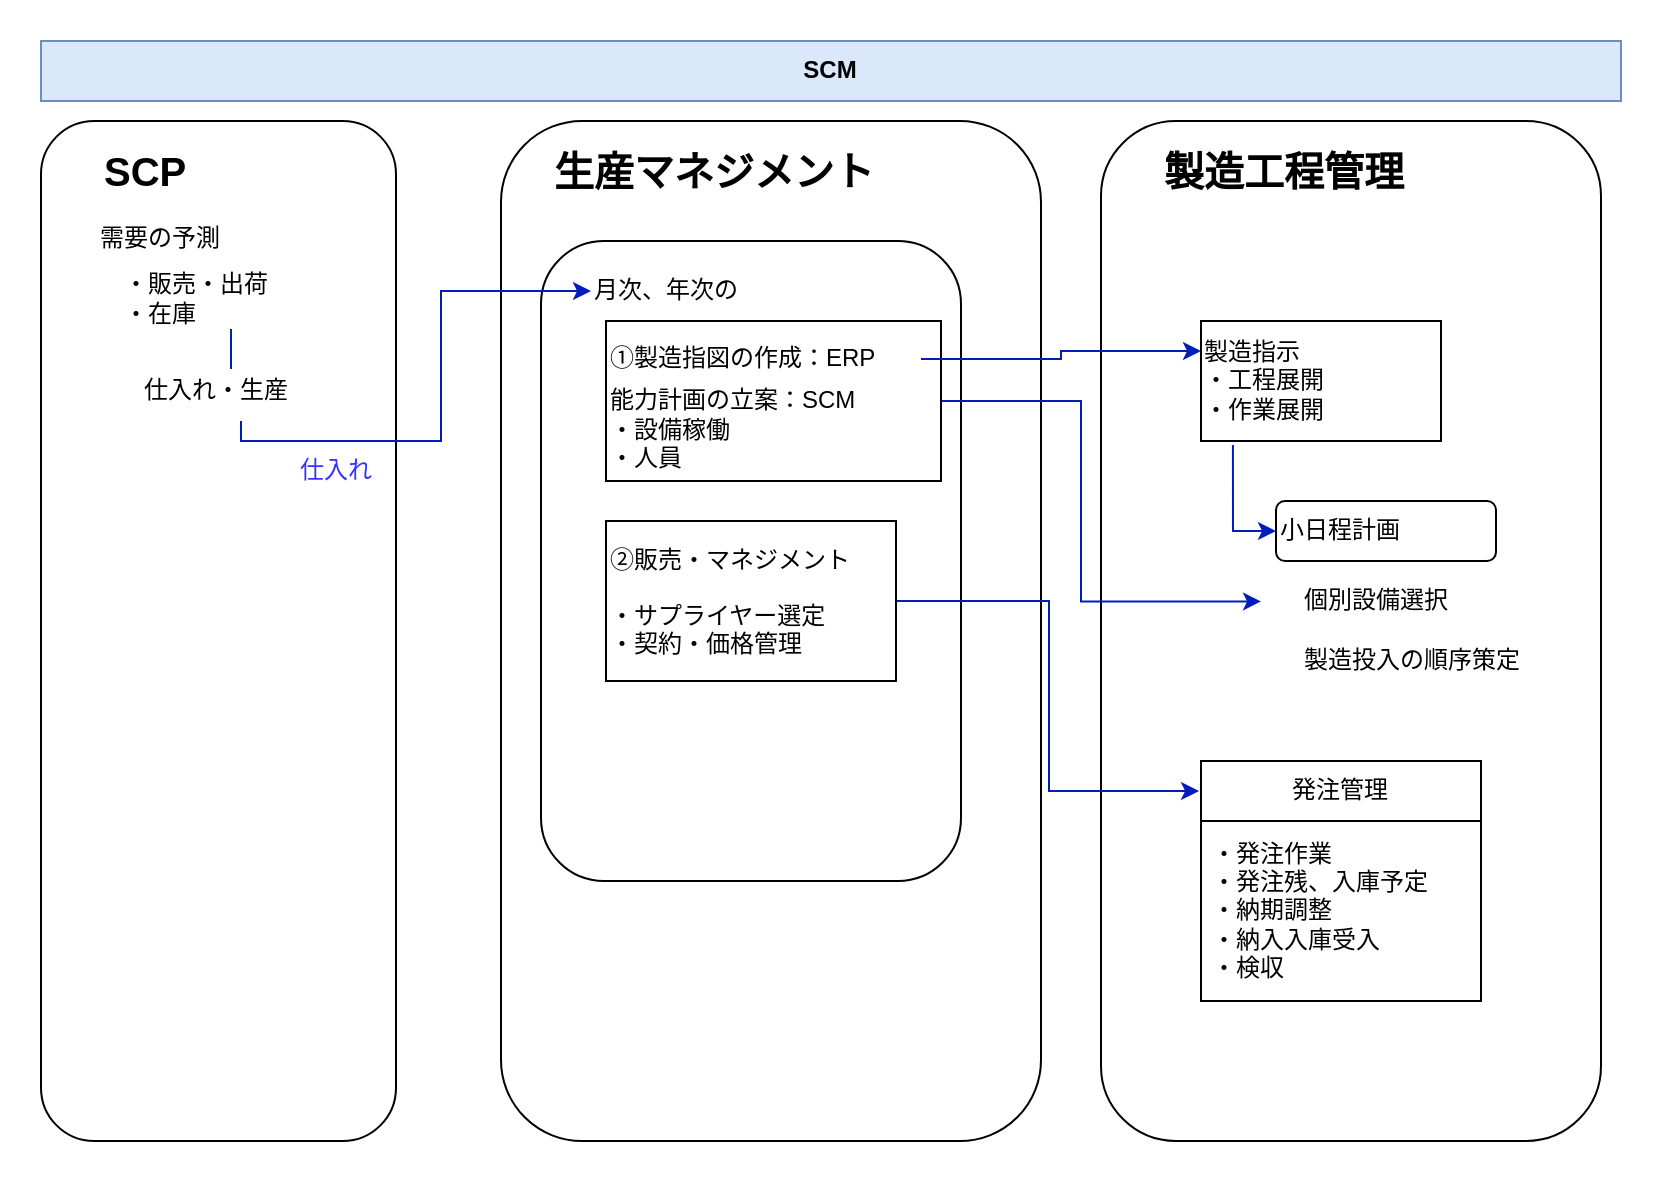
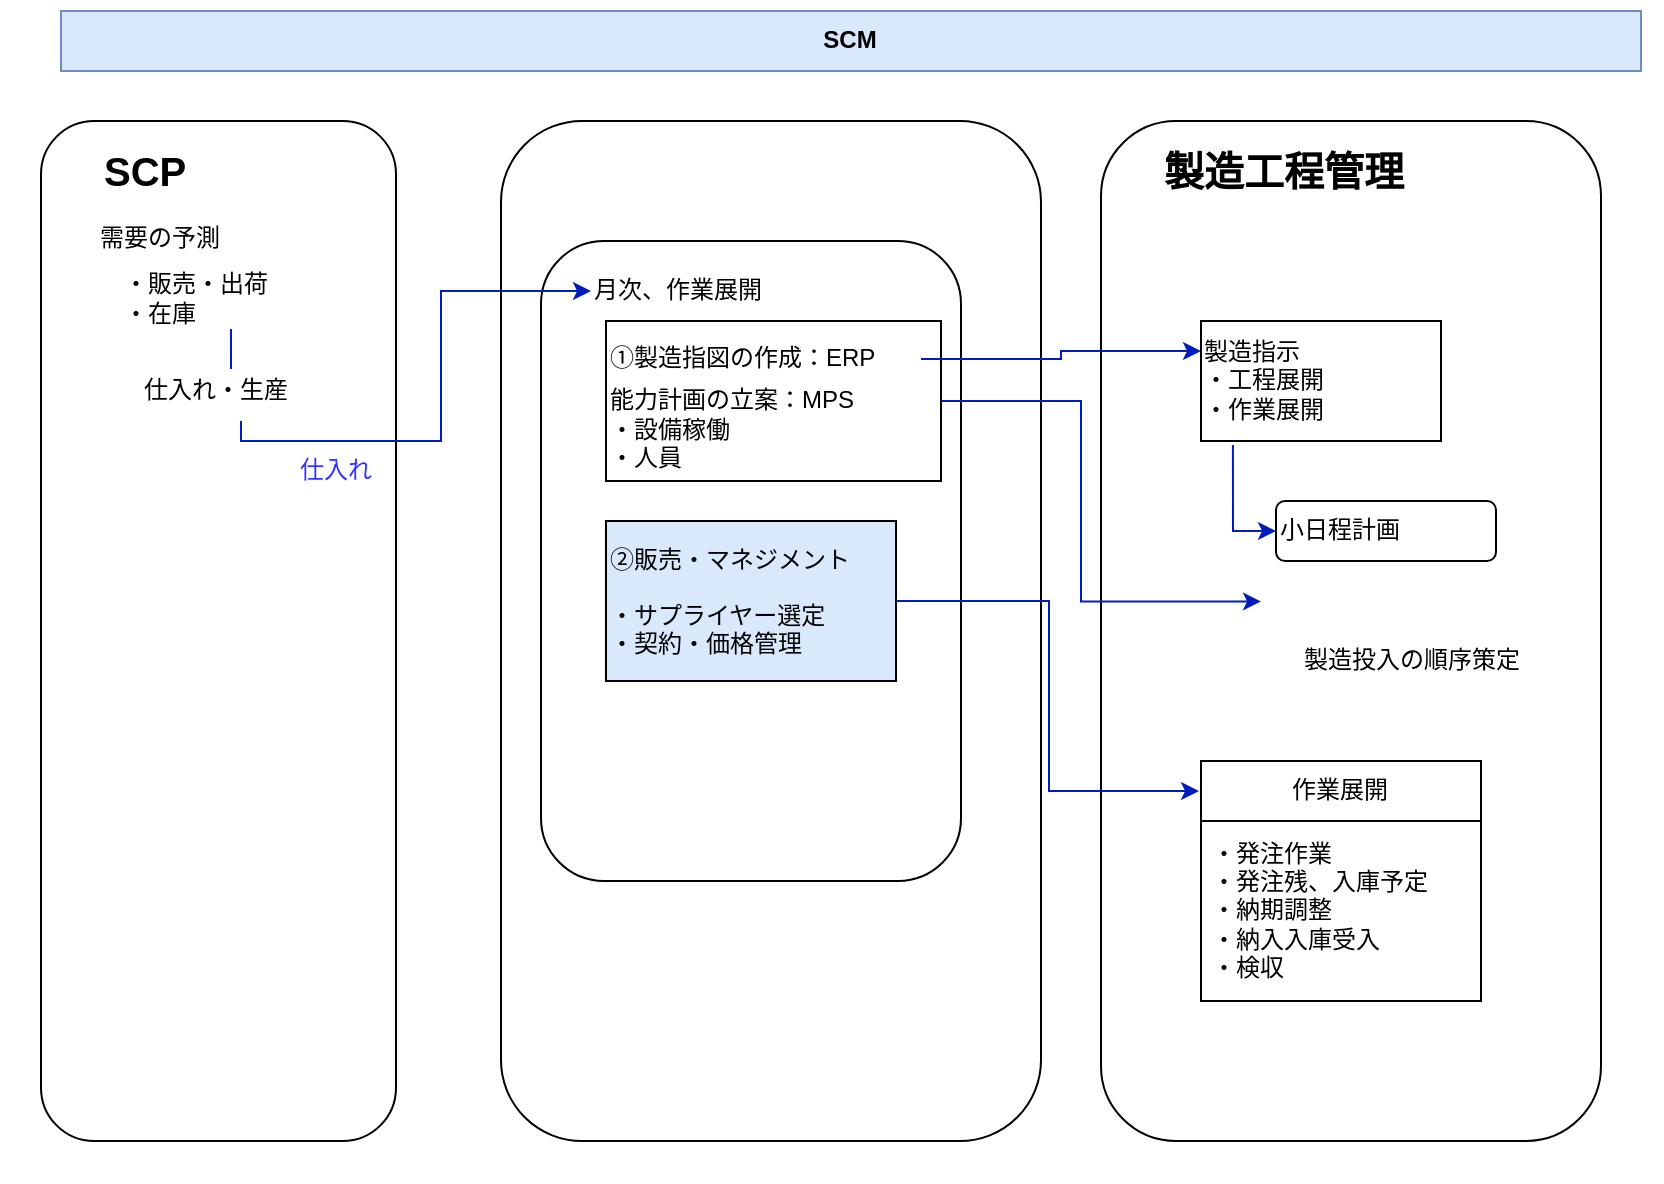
node "SCM": moved (831, 71) -> (851, 41)
node "生産マネジメント": removed
node "月次、年次の": label "月次、年次の" -> "月次、作業展開"
node "能力計画の立案：SCM ・設備稼働 ・人員": label "能力計画の立案：SCM ・設備稼働 ・人員" -> "能力計画の立案：MPS ・設備稼働 ・人員"
node "・サプライヤー選定 ・契約・価格管理": fillcolor #ffffff -> #dae8fc
node "個別設備選択": removed
node "発注管理": label "発注管理" -> "作業展開"
